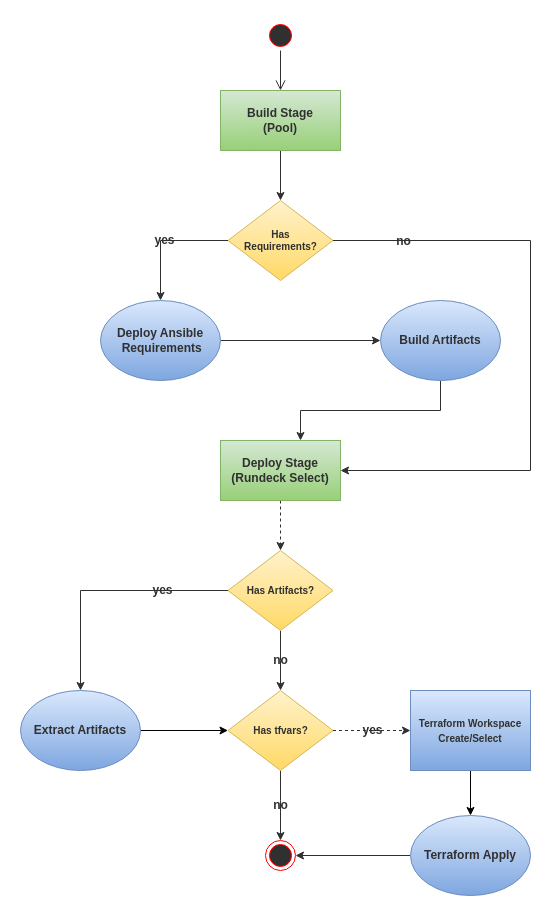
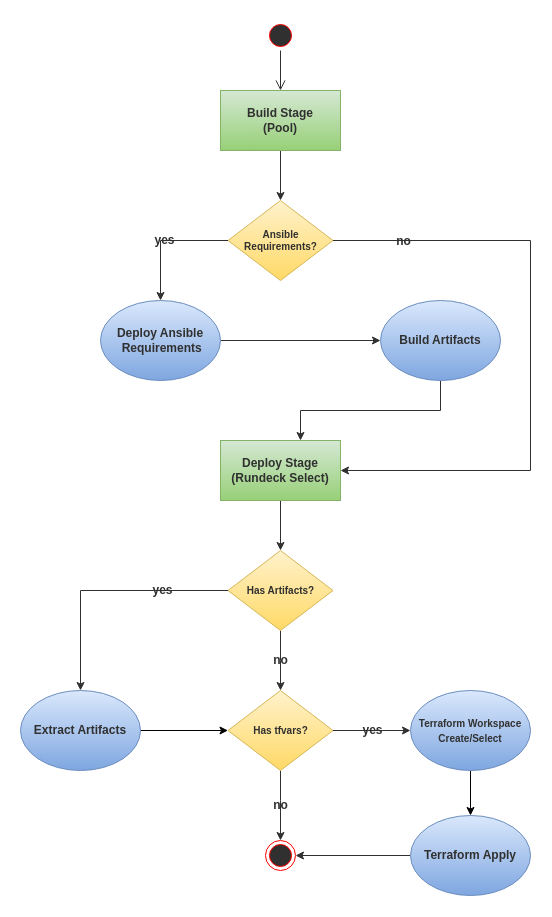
node "HasRequirements?": label "HasRequirements?" -> "AnsibleRequirements?"
edge "Deploy Stage (Rundeck Select)" -> "Has Artifacts?": style dashed -> solid
edge "Has tfvars?" -> "Terraform WorkspaceCreate/Select": style dashed -> solid
node "Terraform WorkspaceCreate/Select": shape rectangle -> ellipse
